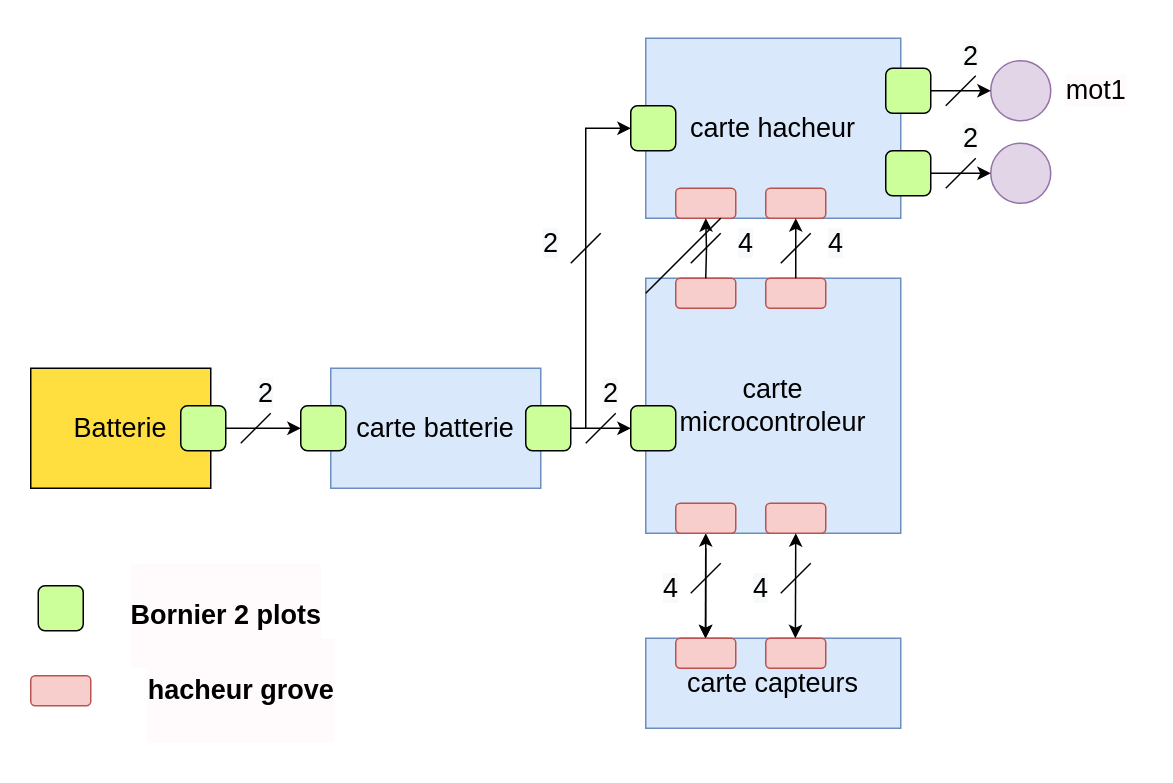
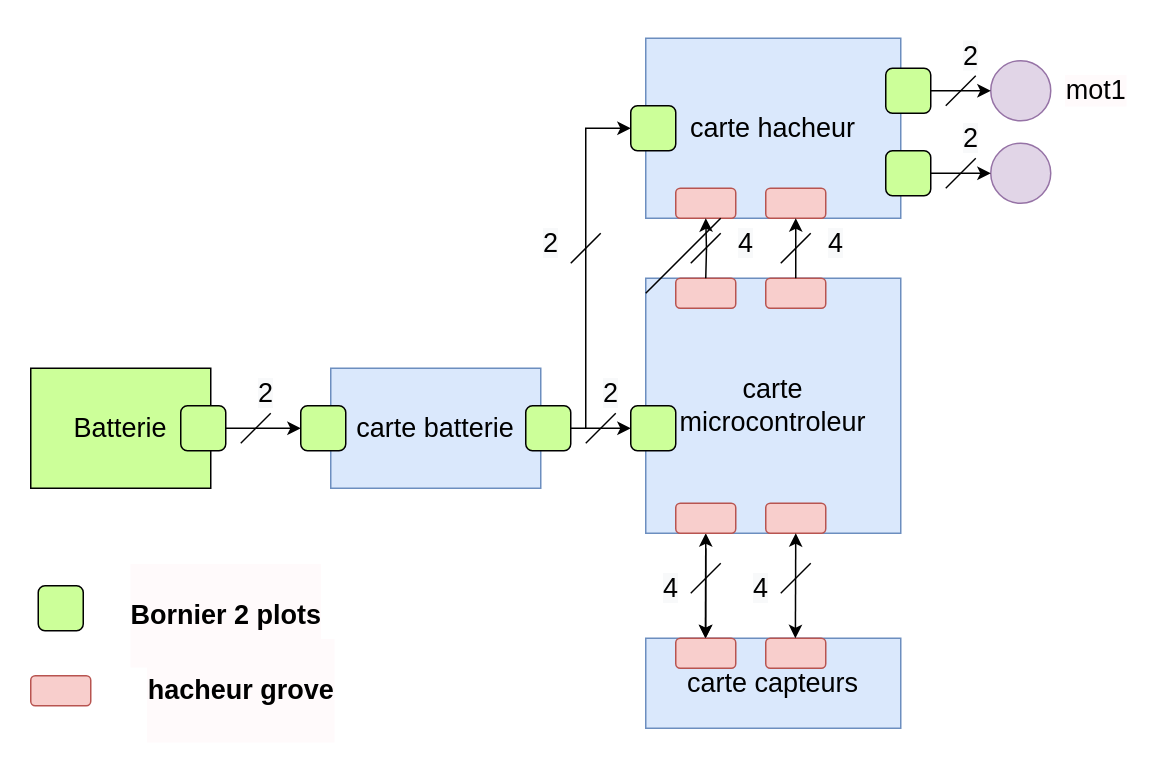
node "Batterie": fillcolor #ffdf40 -> #ccff99
